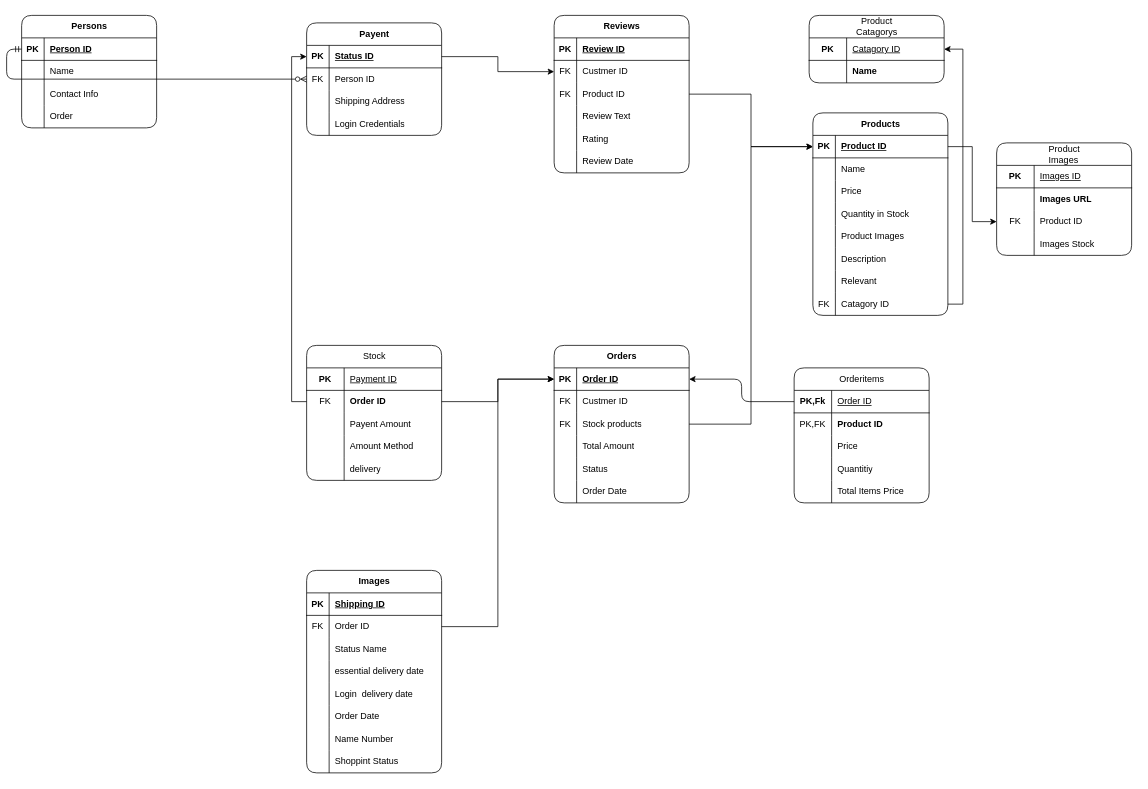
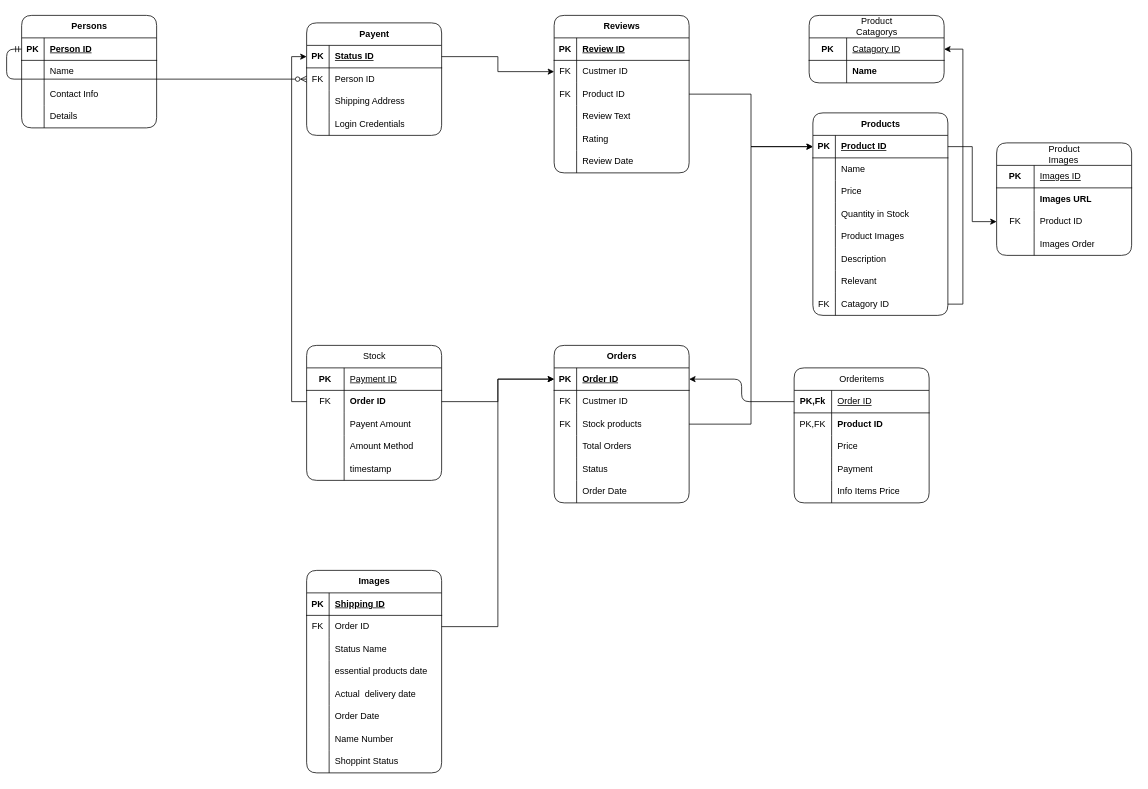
node "Order": label "Order" -> "Details"
node "Images Stock": label "Images Stock" -> "Images Order"
node "Total Amount": label "Total Amount" -> "Total Orders"
node "delivery": label "delivery" -> "timestamp"
node "Quantitiy": label "Quantitiy" -> "Payment"
node "Total Items Price": label "Total Items Price" -> "Info Items Price"
node "essential delivery date": label "essential delivery date" -> "essential products date"
node "Login delivery date": label "Login delivery date" -> "Actual delivery date"
